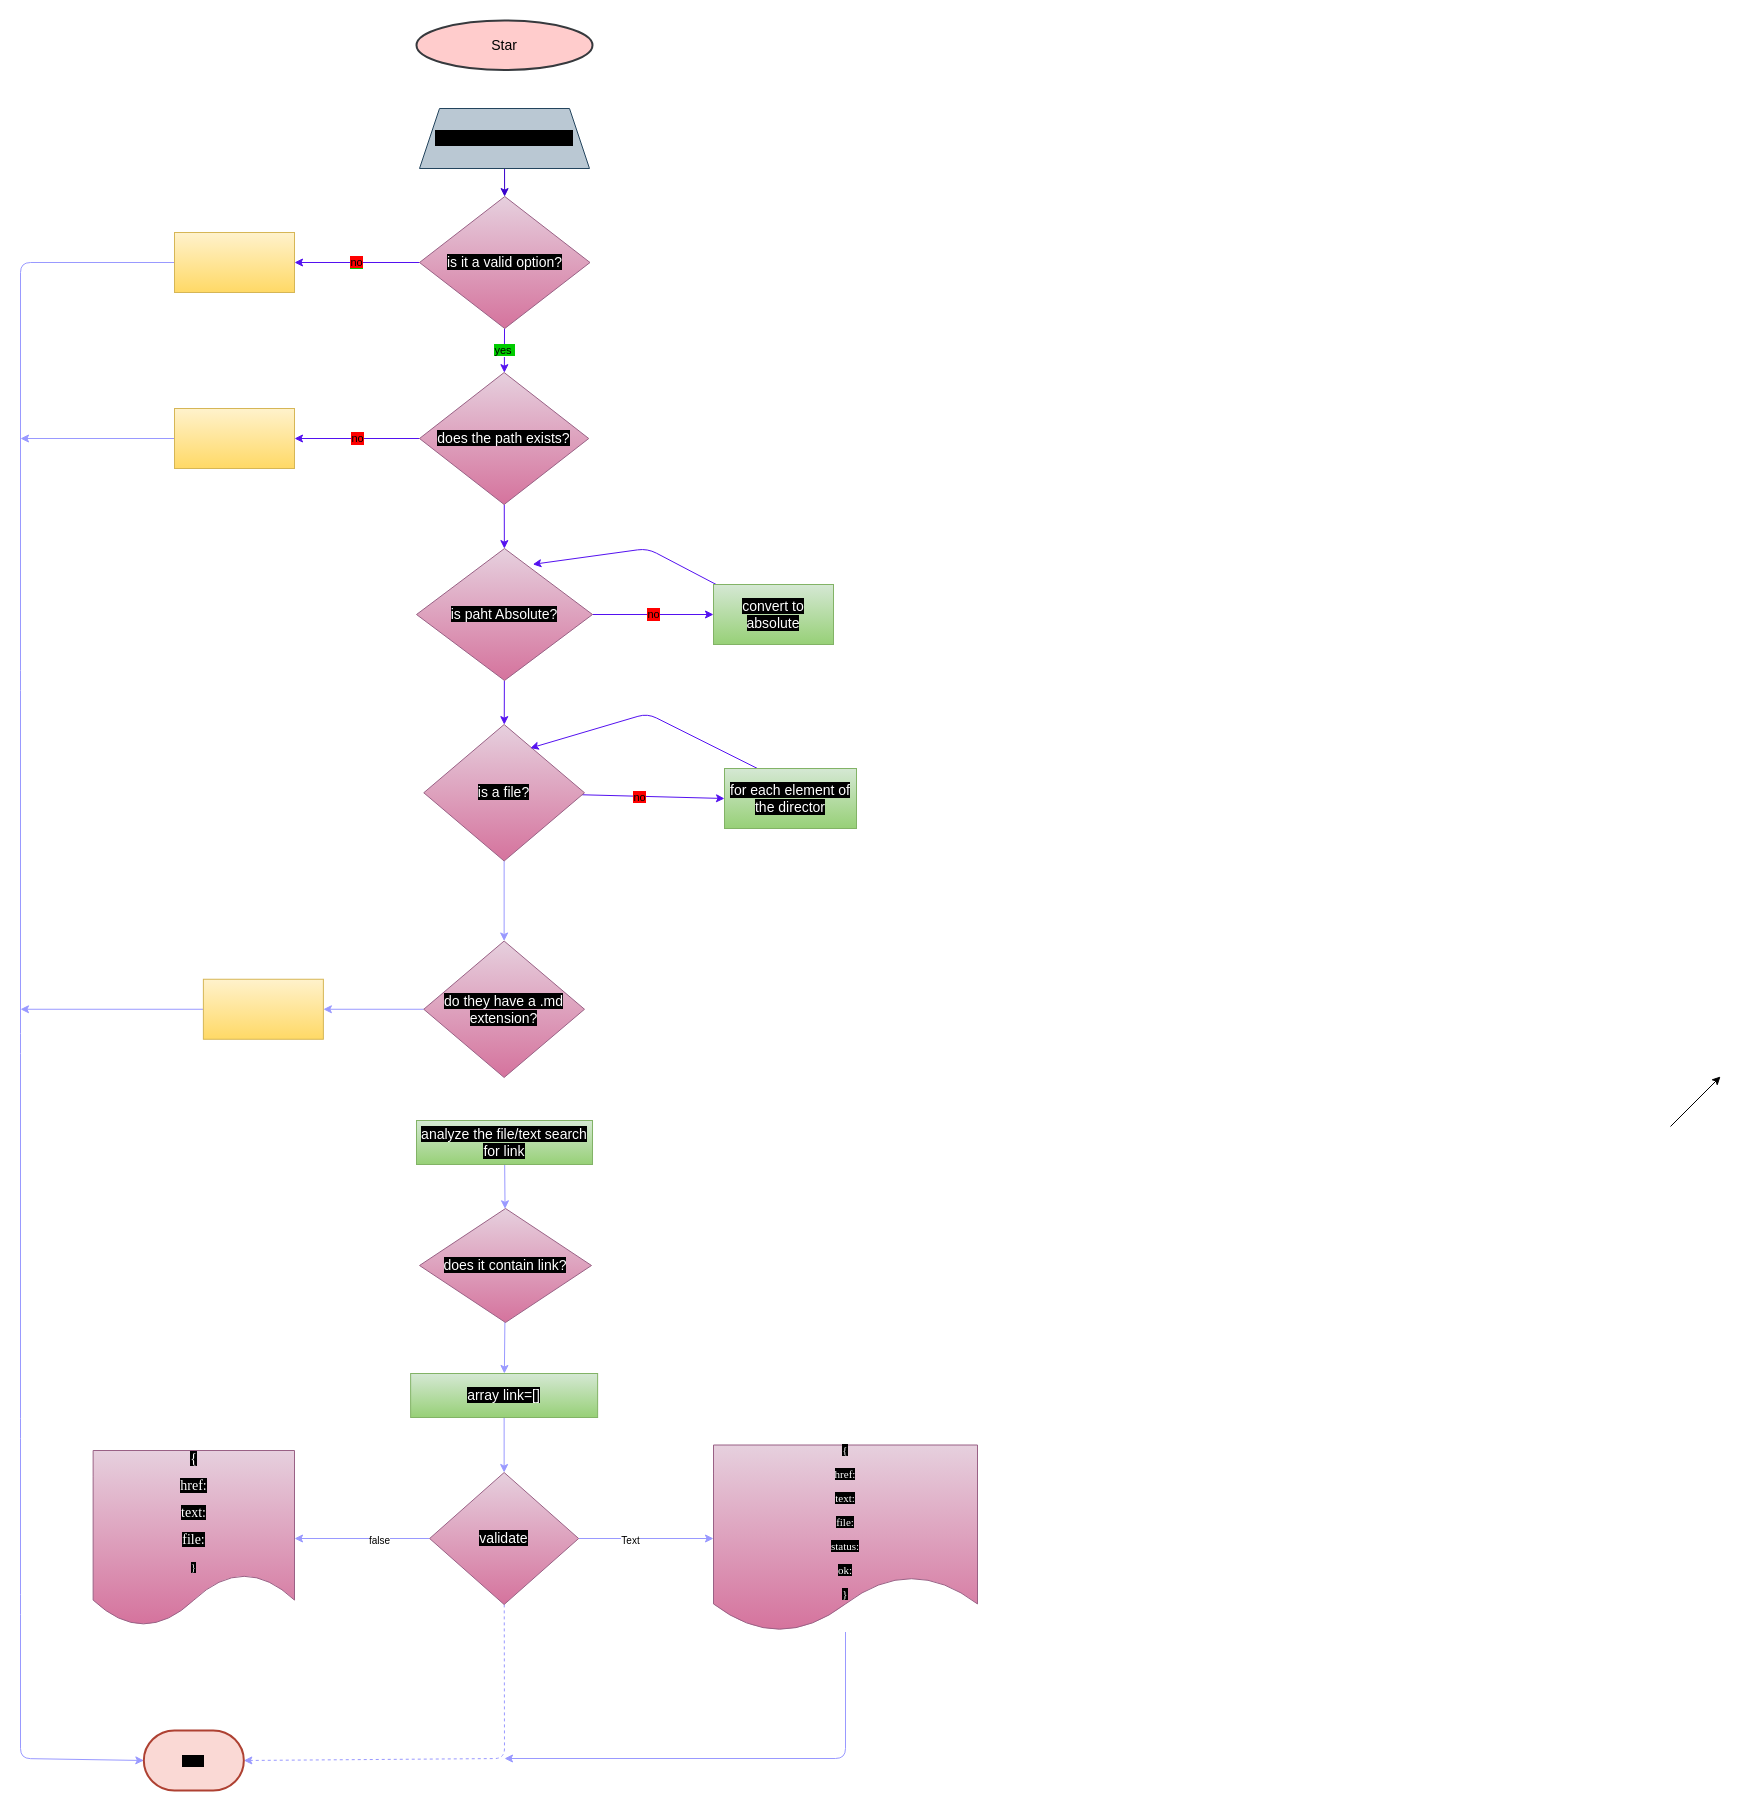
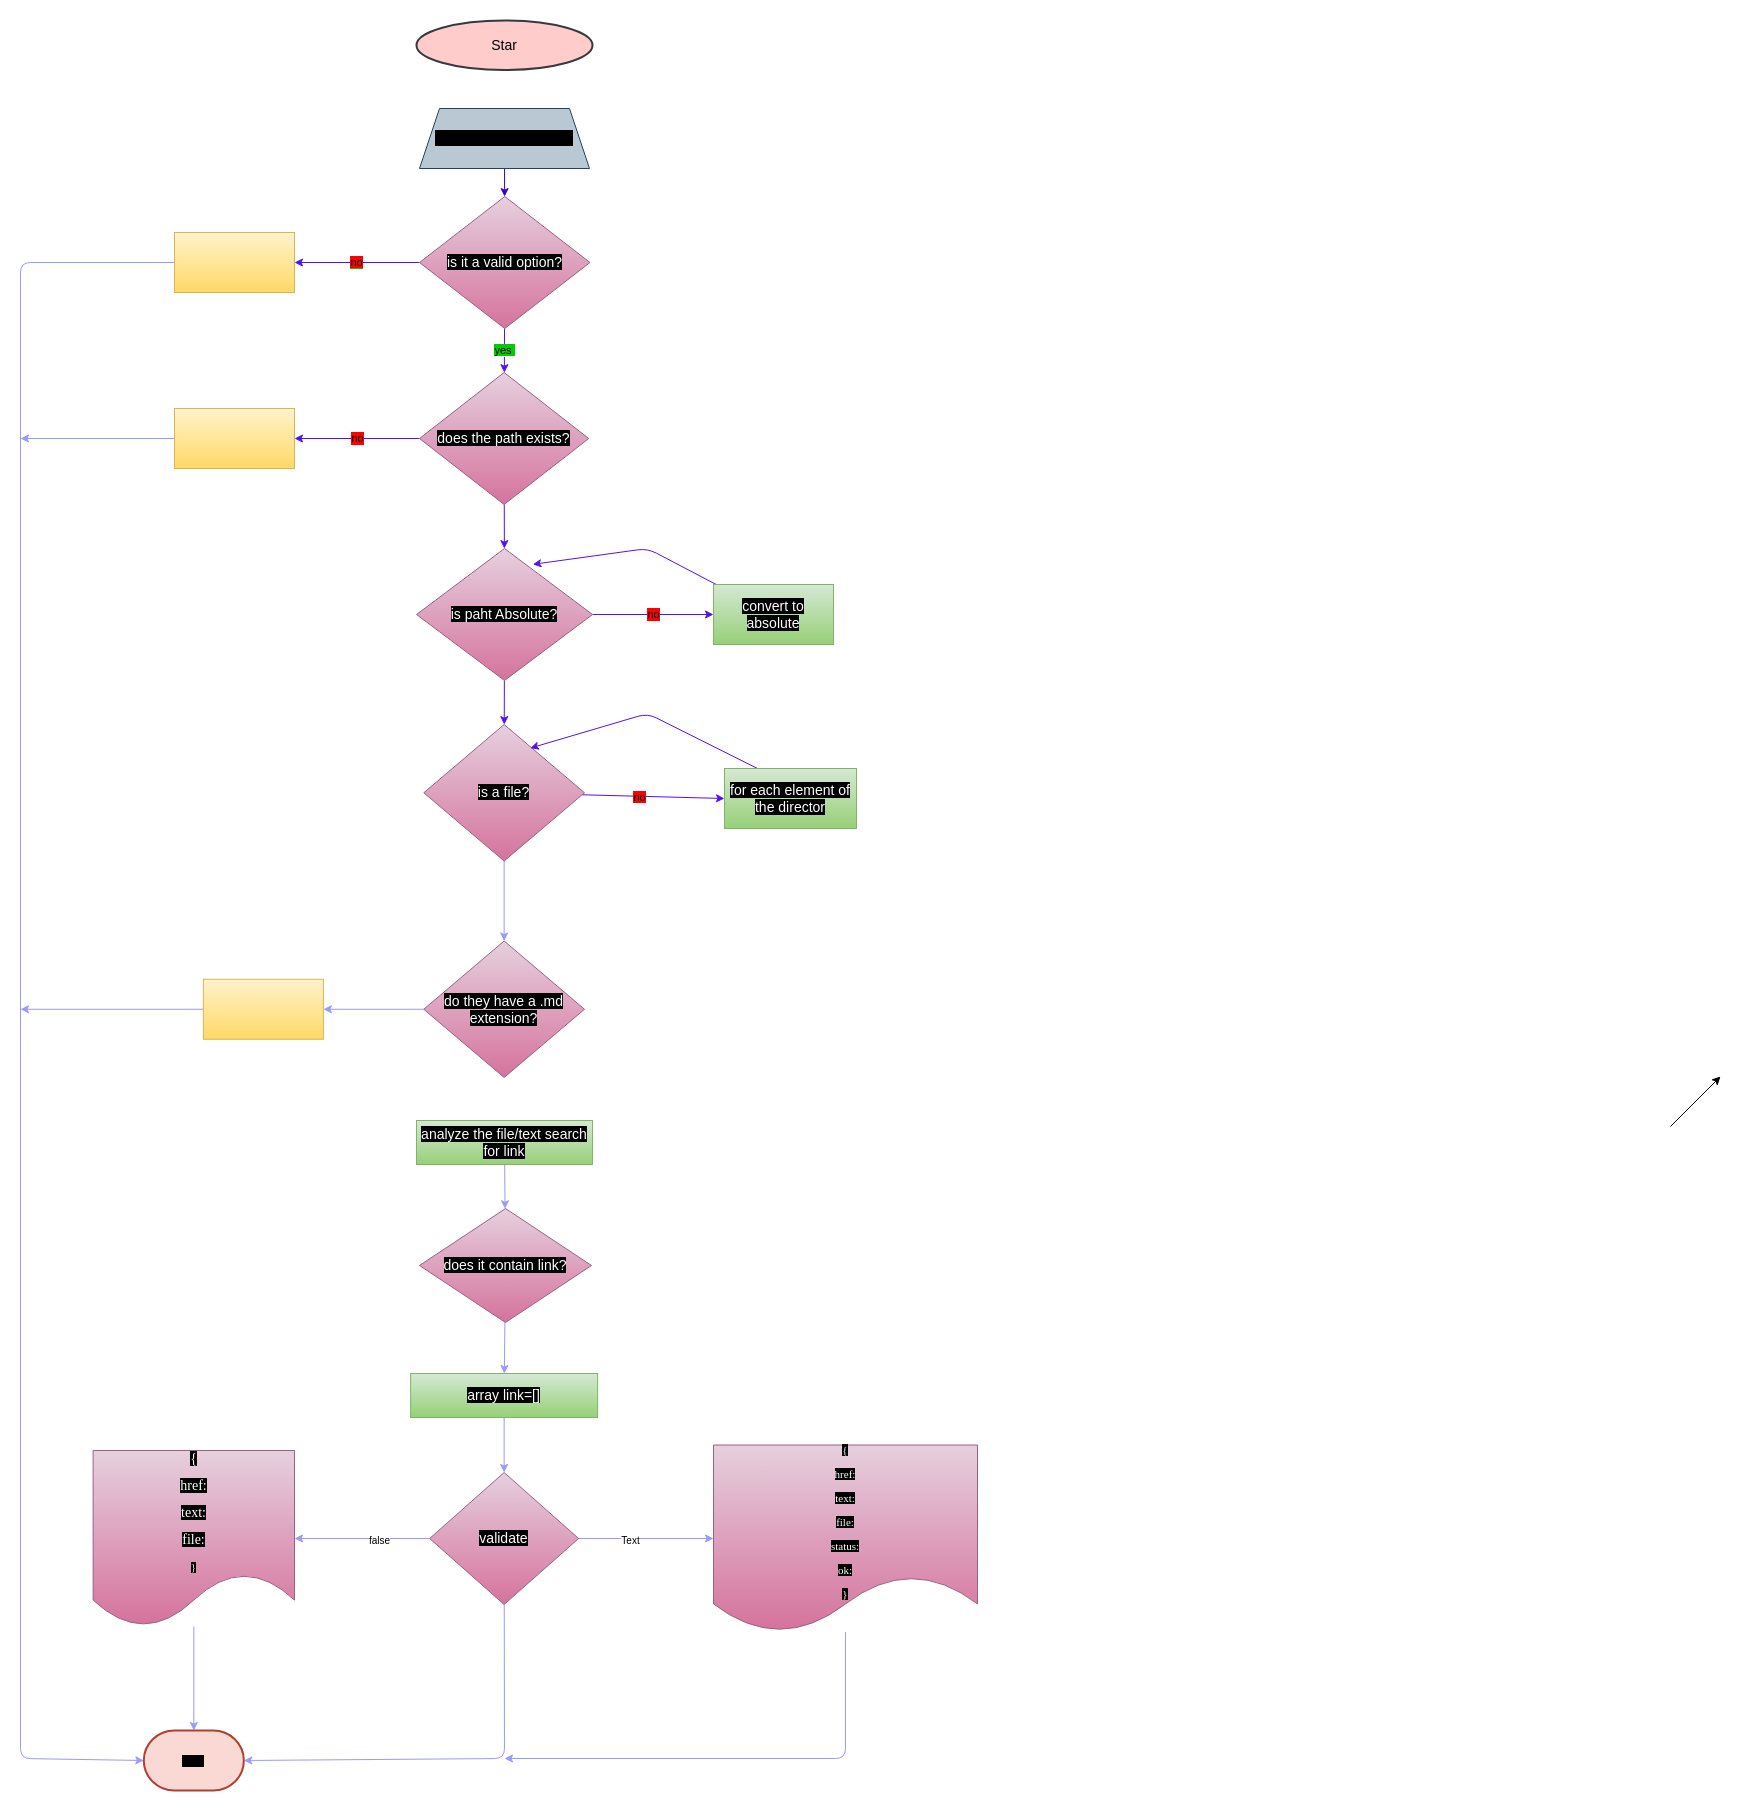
edge "{ href: text: file: }" -> "END": added
edge "validate" -> "END": style dashed -> solid
